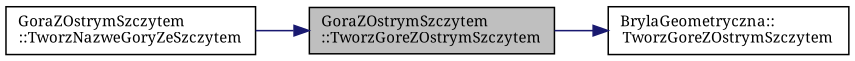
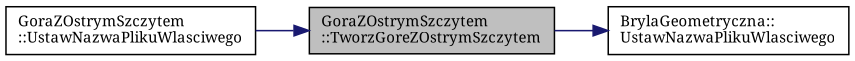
node "GoraZOstrymSzczytem ::TworzNazweGoryZeSzczytem": label "GoraZOstrymSzczytem ::TworzNazweGoryZeSzczytem" -> "GoraZOstrymSzczytem ::UstawNazwaPlikuWlasciwego"
node "BrylaGeometryczna:: TworzGoreZOstrymSzczytem": label "BrylaGeometryczna:: TworzGoreZOstrymSzczytem" -> "BrylaGeometryczna:: UstawNazwaPlikuWlasciwego"
